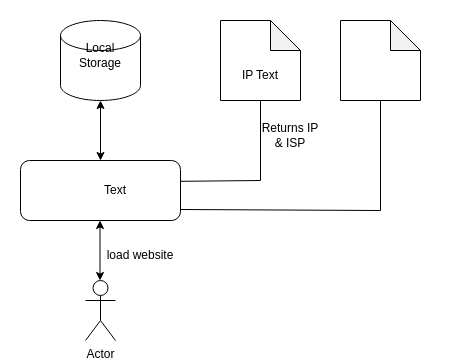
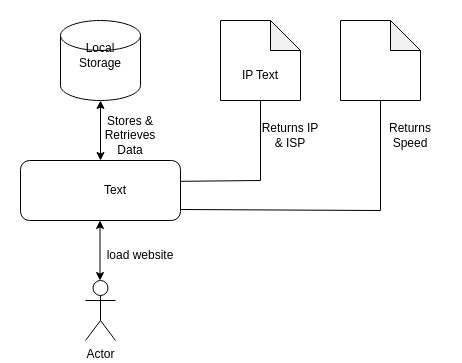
node "Stores & Retrieves Data": added
node "Returns Speed": added
